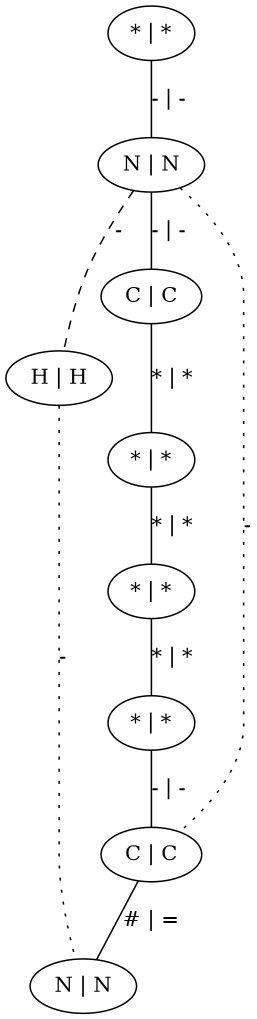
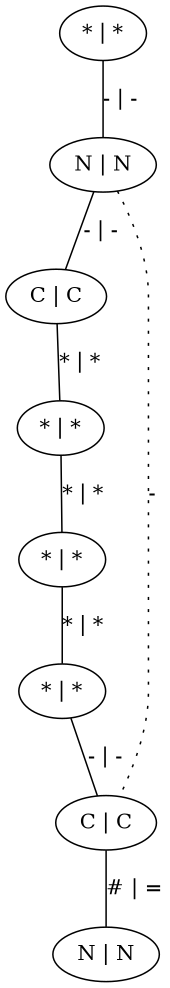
node "H | H": removed
